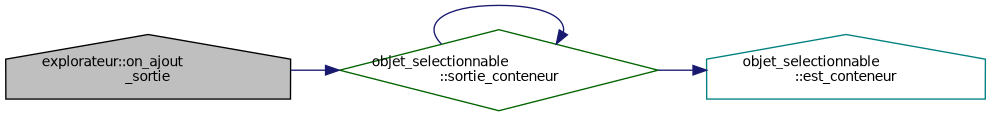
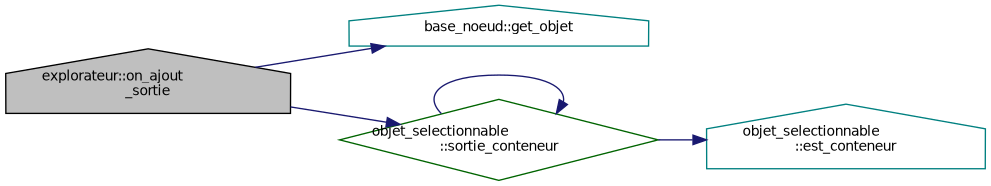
node "base_noeud::get_objet": added
